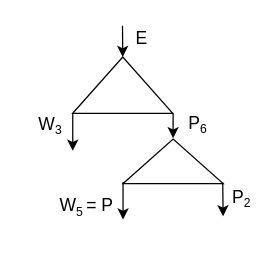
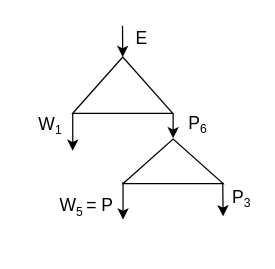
node "W3": label "W3" -> "W1"
node "P2": label "P2" -> "P3"
